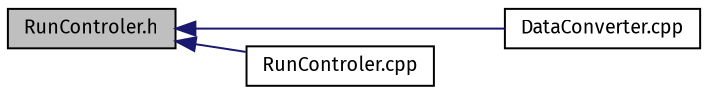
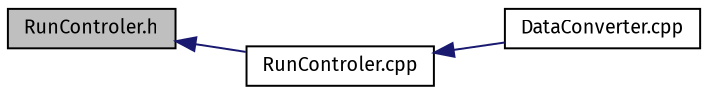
edge "DataConverter.cpp" -> "RunControler.h": now "DataConverter.cpp" -> "RunControler.cpp"
